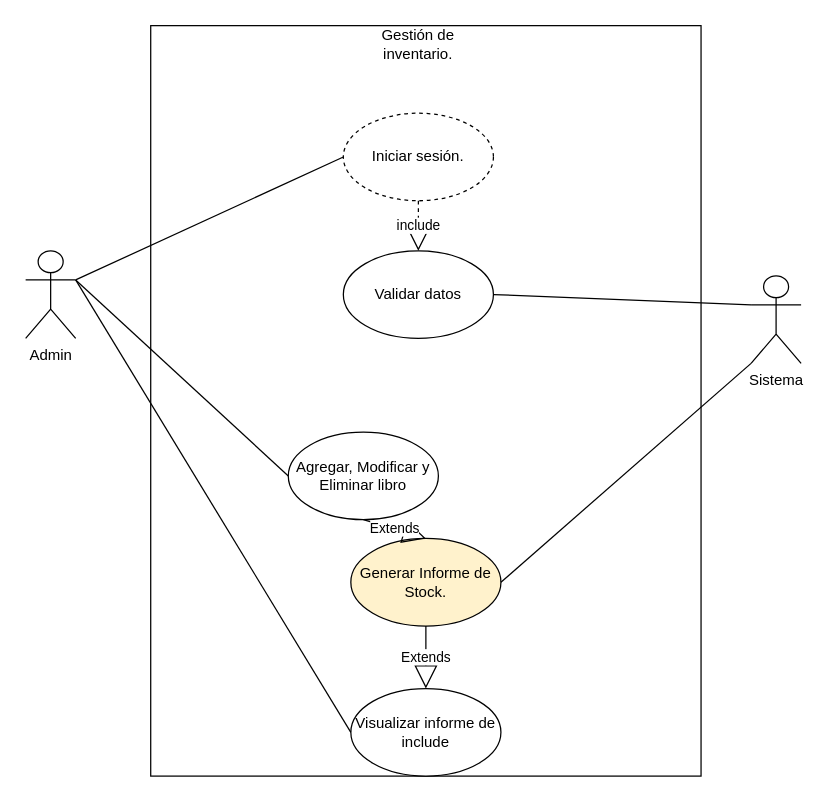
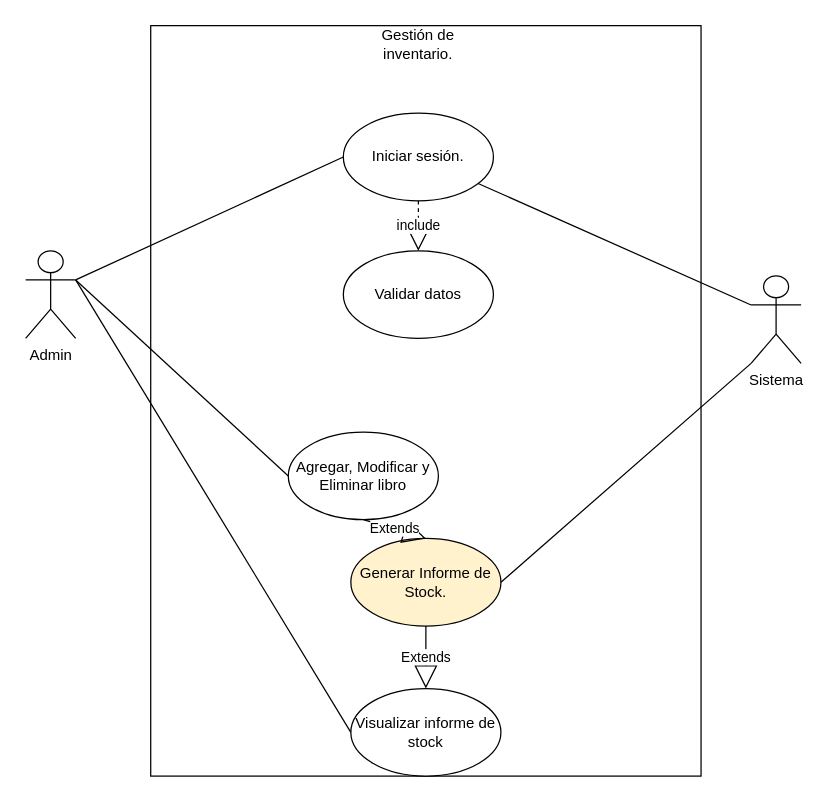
node "Iniciar sesión.": style dashed -> solid
edge "Validar datos" -- "Sistema": now "Iniciar sesión." -- "Sistema"
node "Visualizar informe de include": label "Visualizar informe de include" -> "Visualizar informe de stock"
